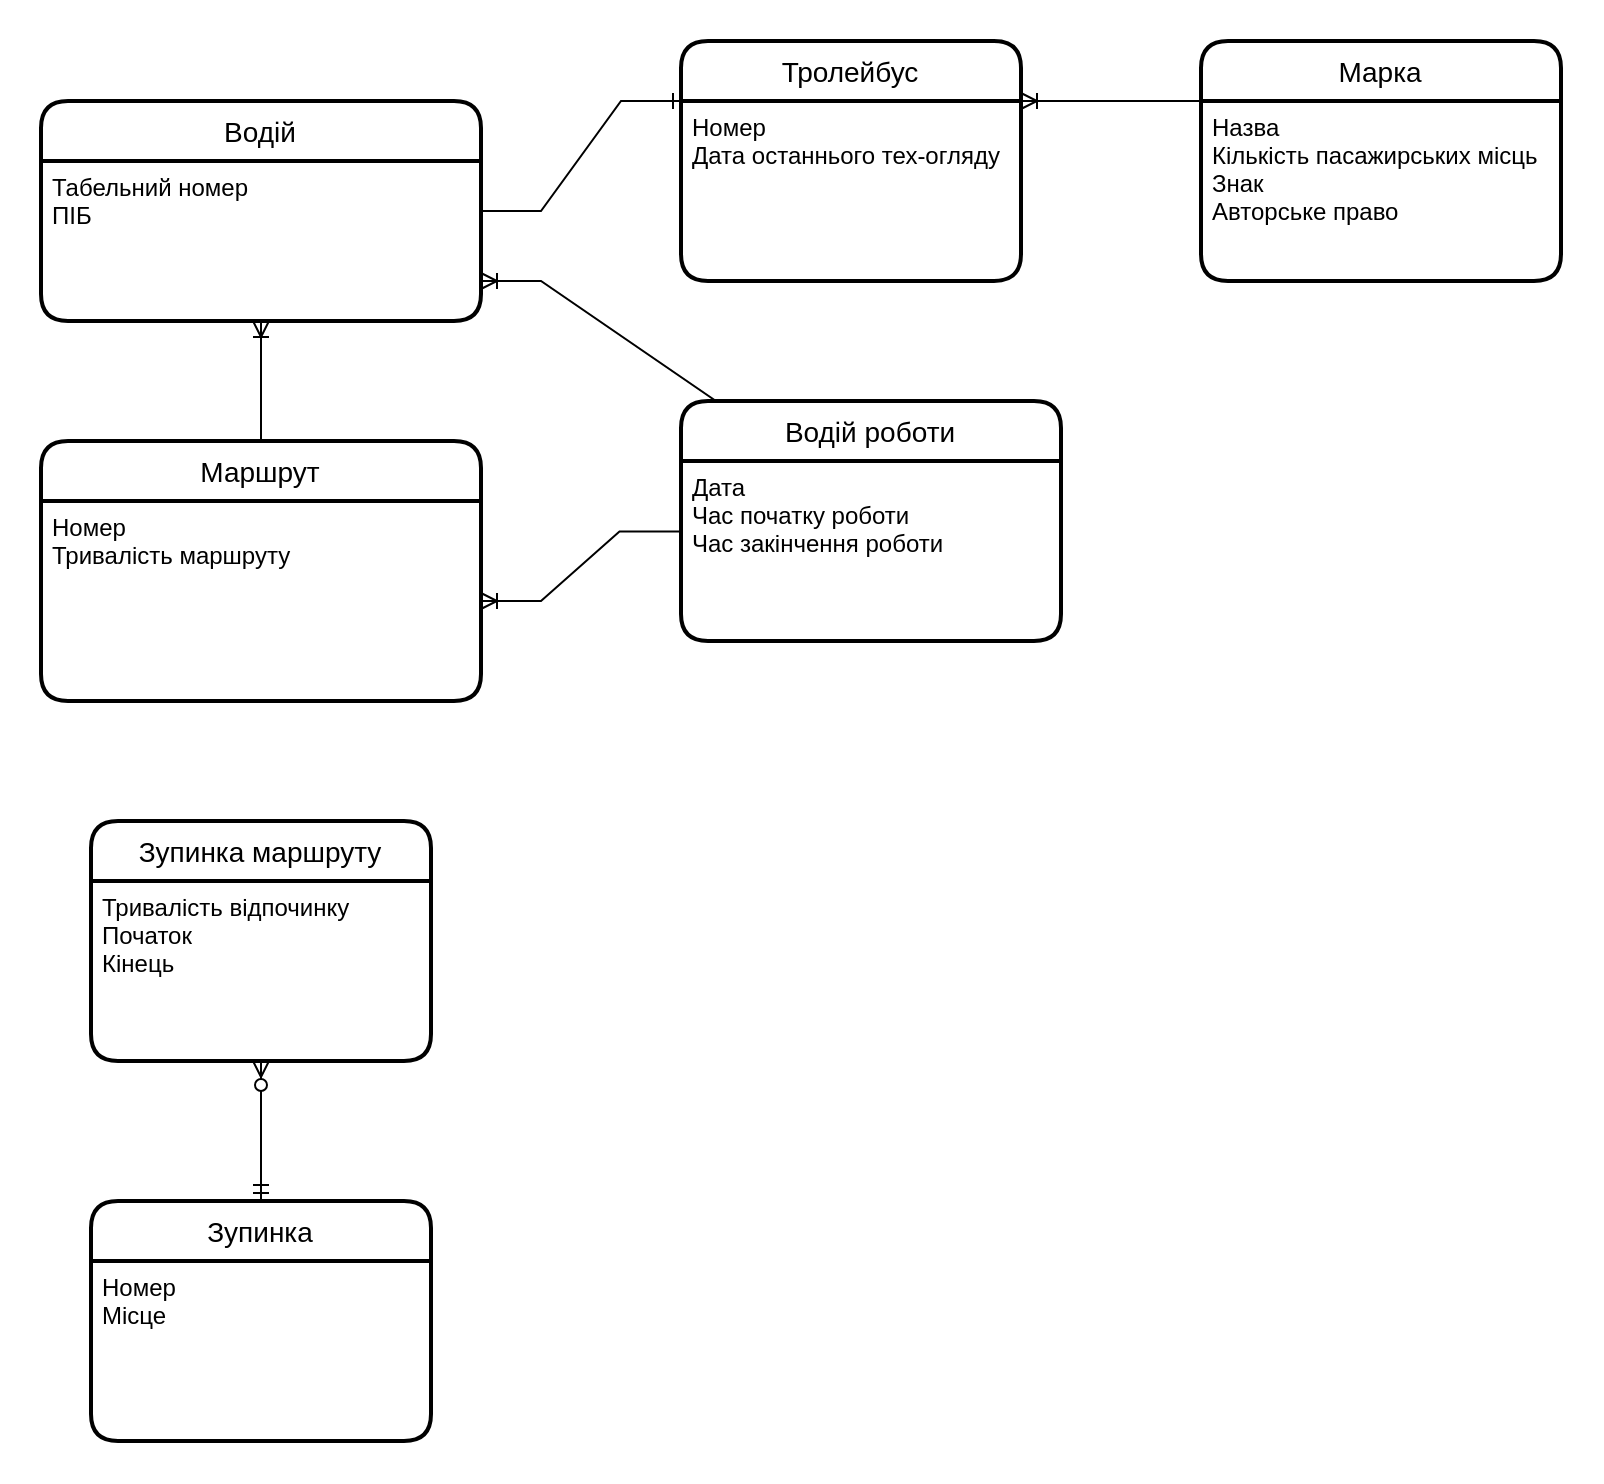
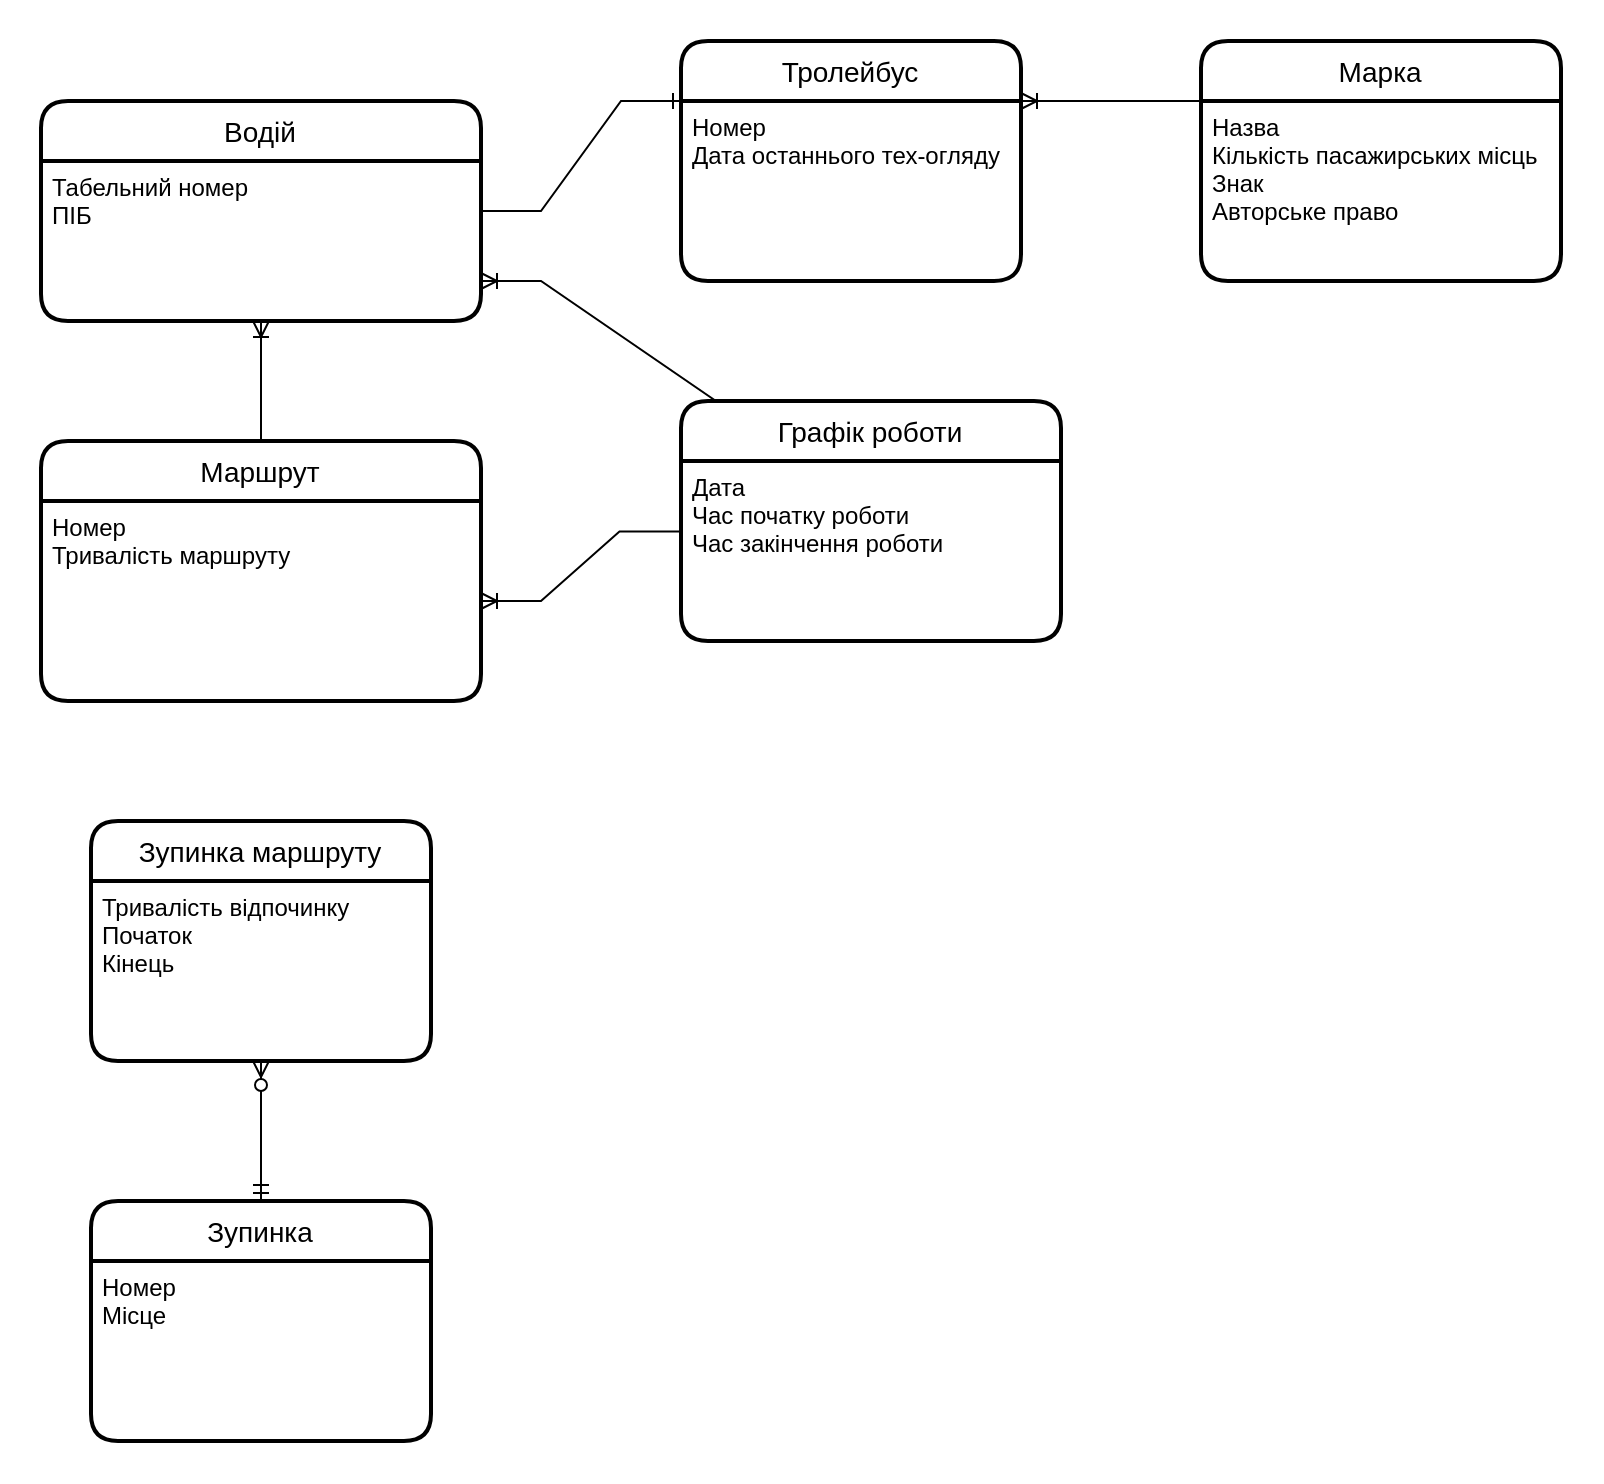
node "Водій роботи": label "Водій роботи" -> "Графік роботи"
